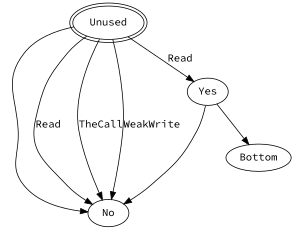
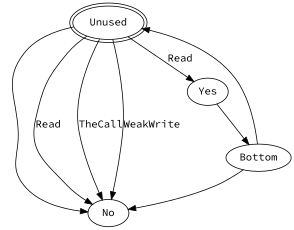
edge "Bottom" -> "Unused": added
edge "Yes" -> "No": now "Bottom" -> "No"
